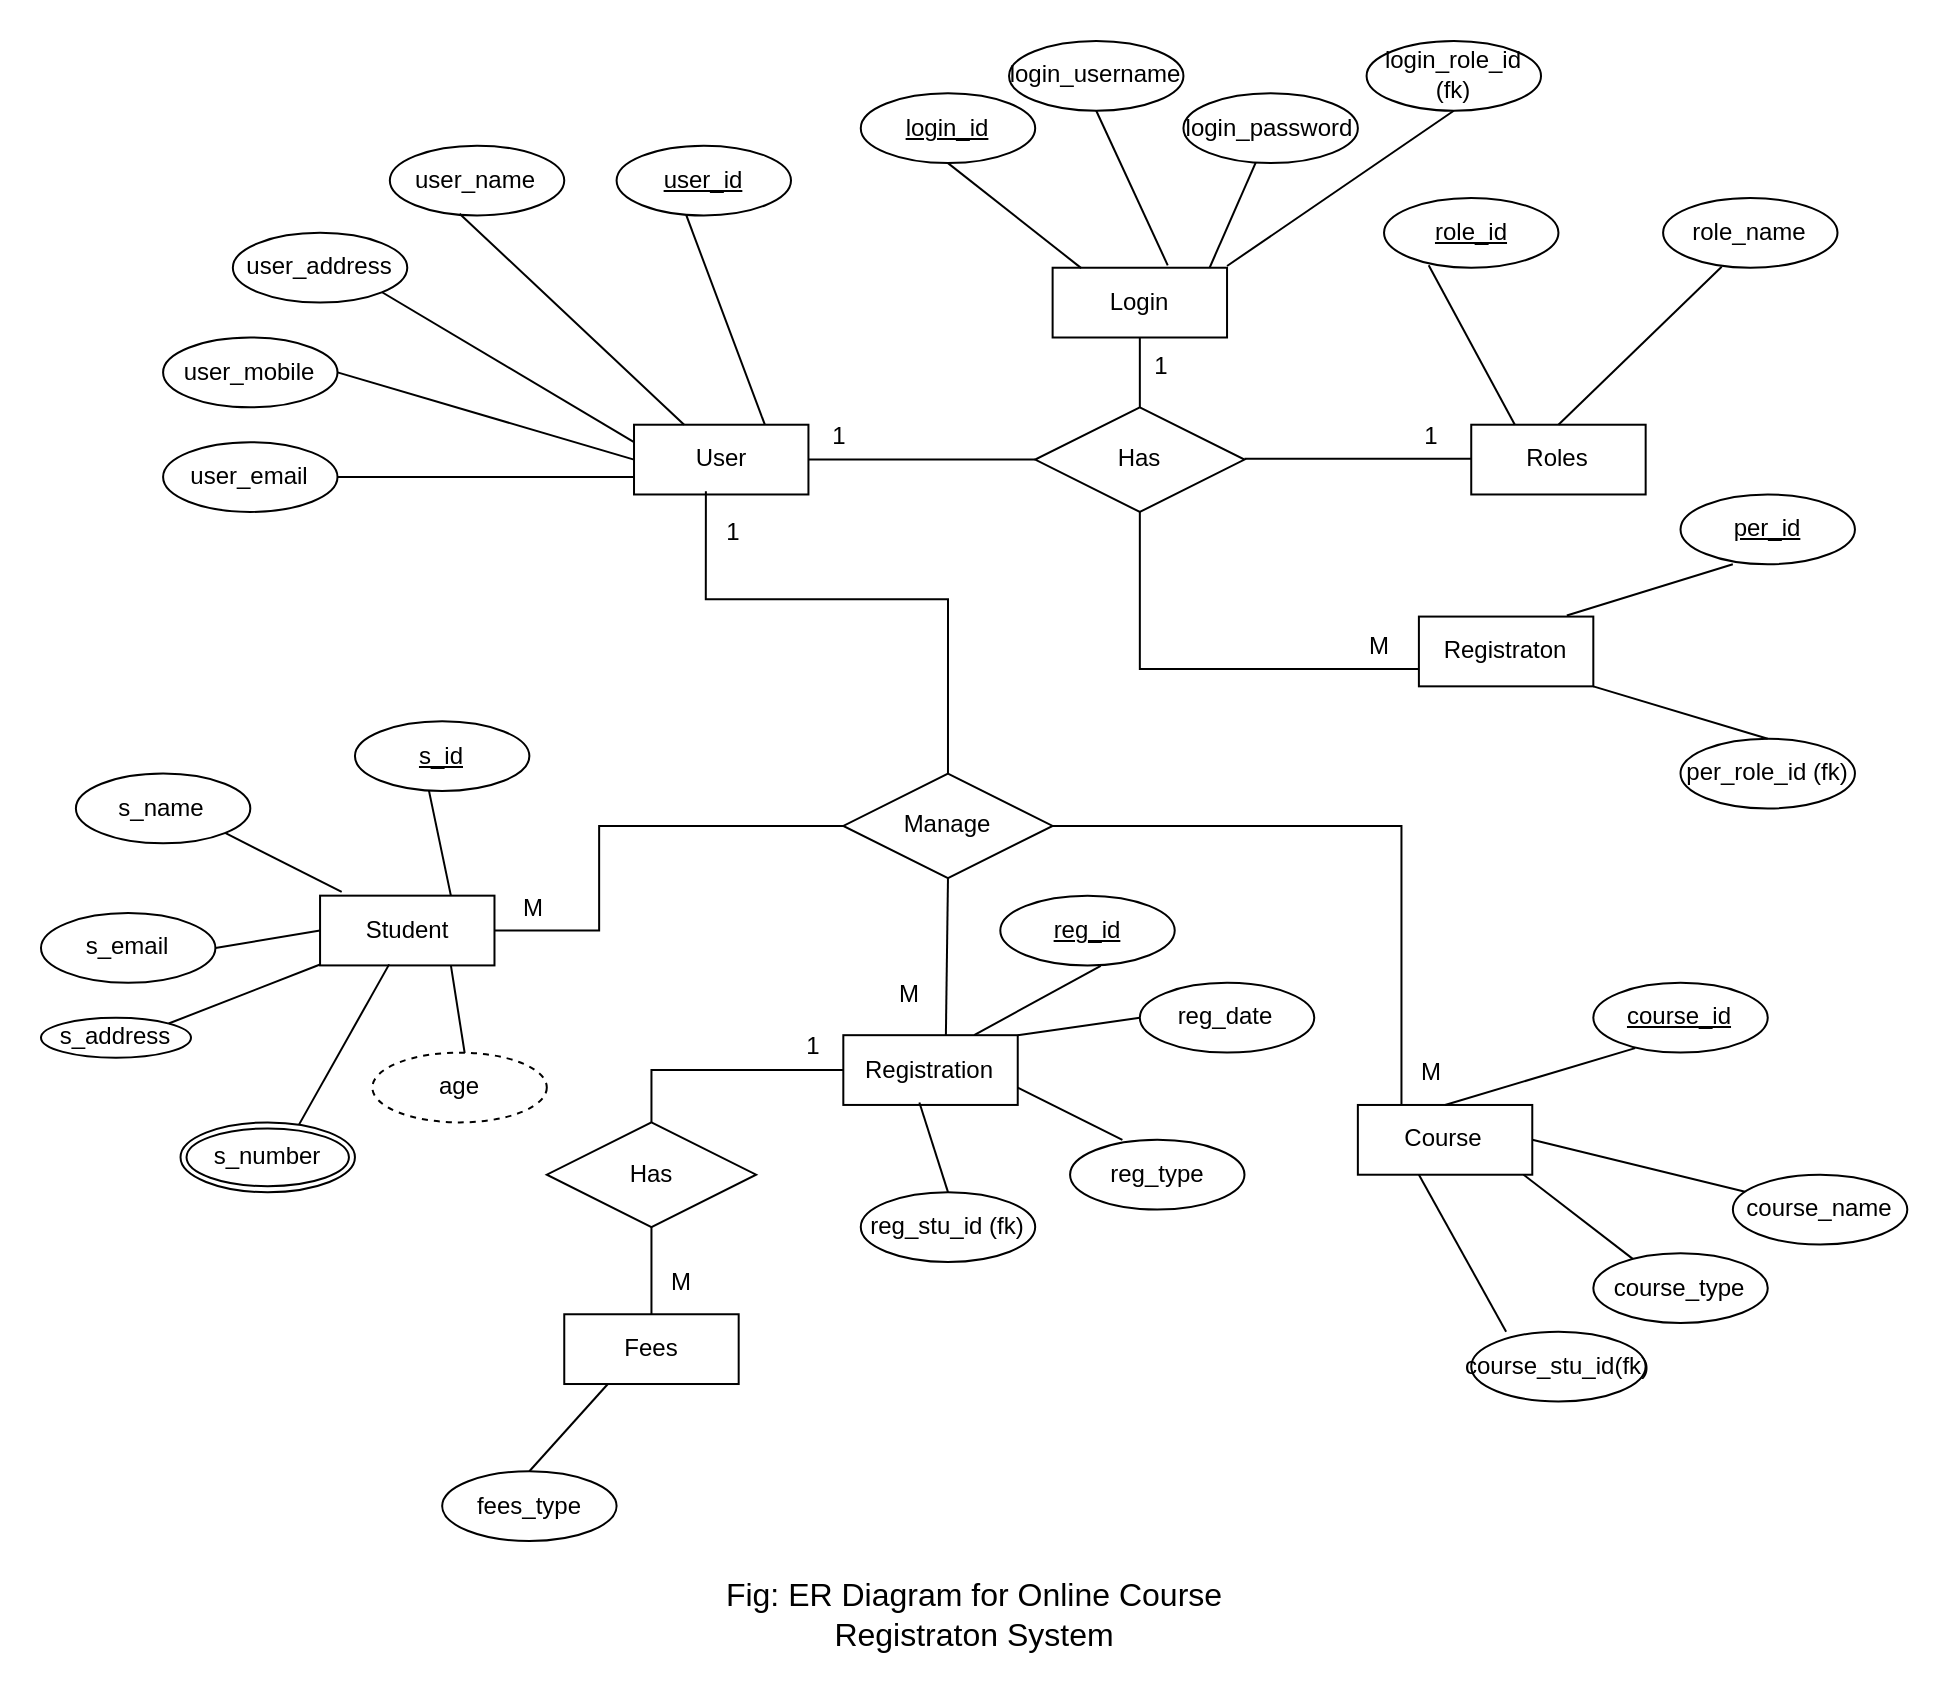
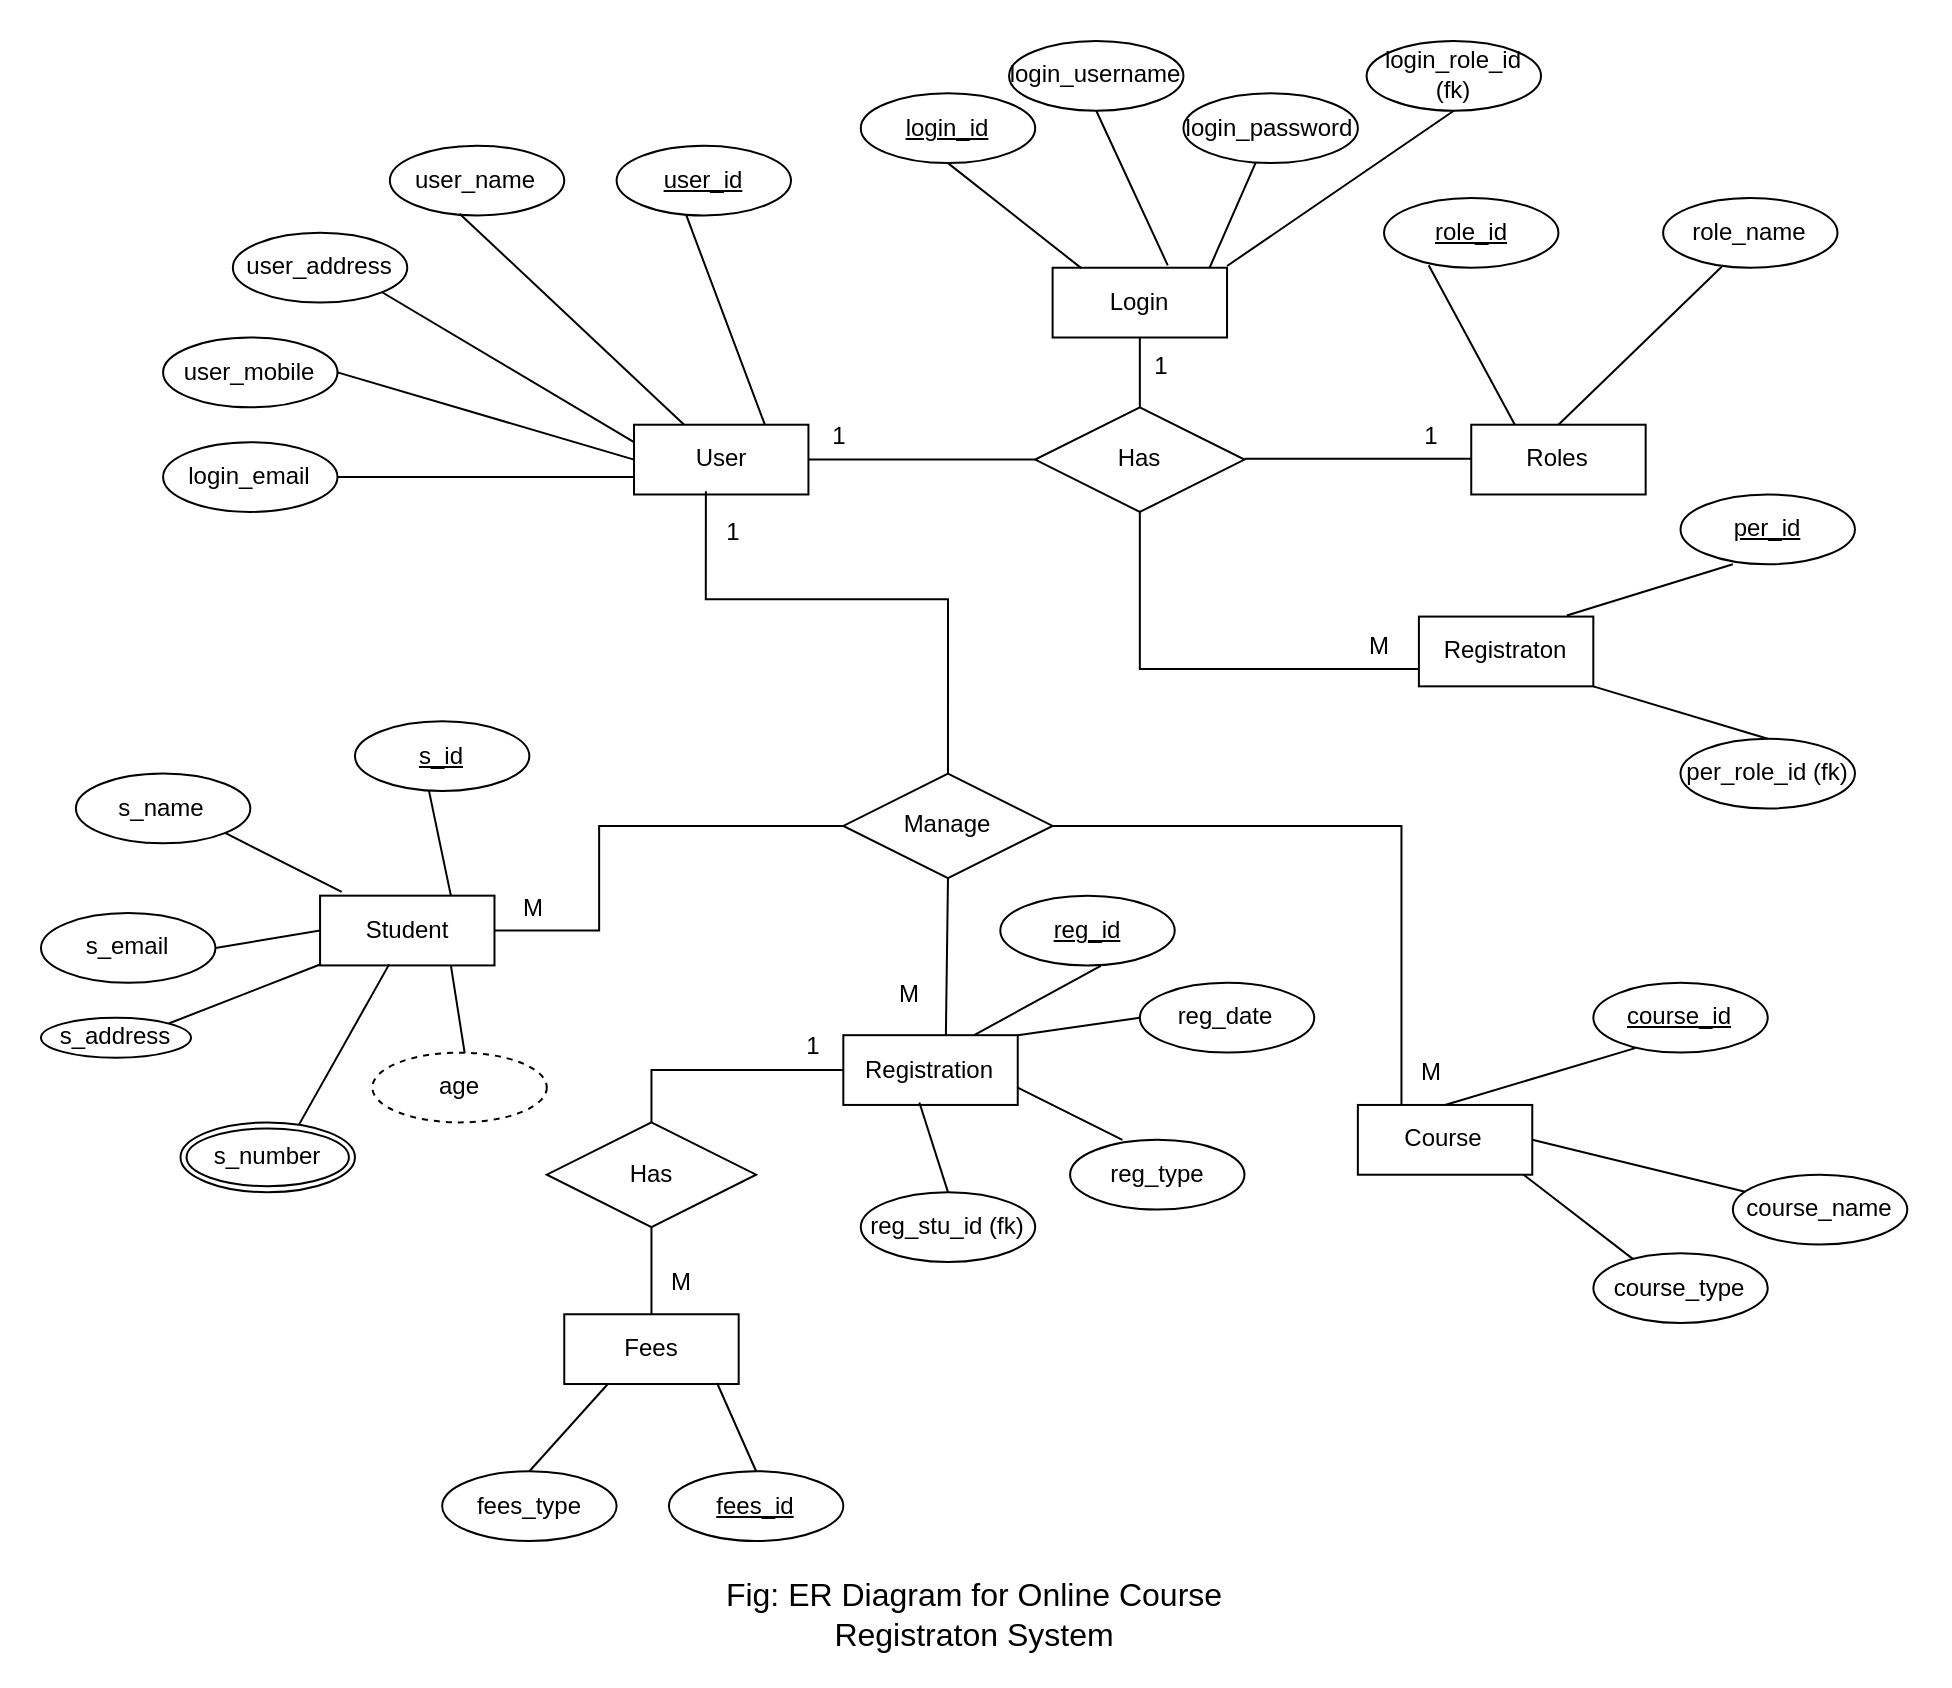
node "user_email": label "user_email" -> "login_email"
edge "Course" -- "course_stu_id(fk)": removed
node "course_stu_id(fk)": removed
edge "Fees" -- "fees_id": added
node "fees_id": added
